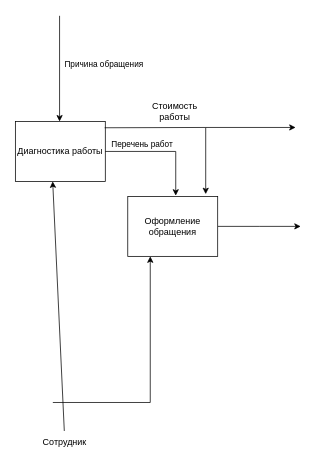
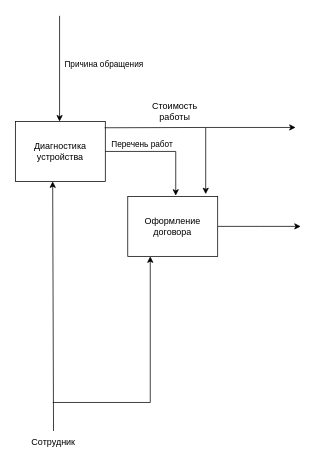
node "Диагностика работы": label "Диагностика работы" -> "Диагностика устройства"
node "Оформление обращения": label "Оформление обращения" -> "Оформление договора"
node "Сотрудник": moved (65, 442) -> (54, 442)
